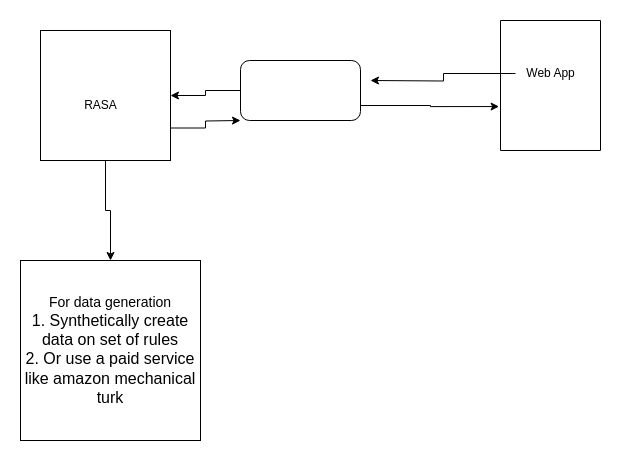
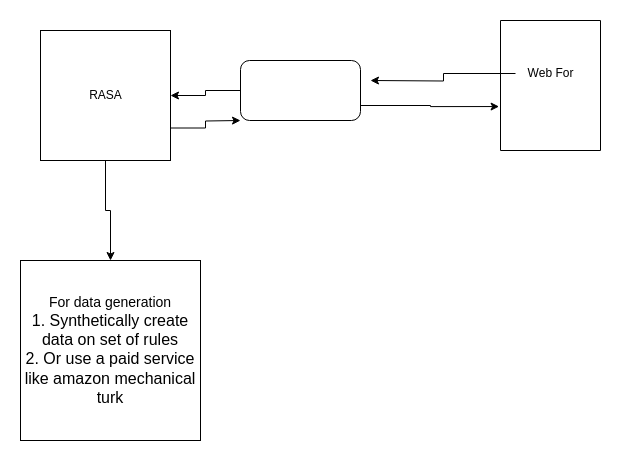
node "Web App": label "Web App" -> "Web For"
node "RASA": moved (101, 106) -> (106, 96)
